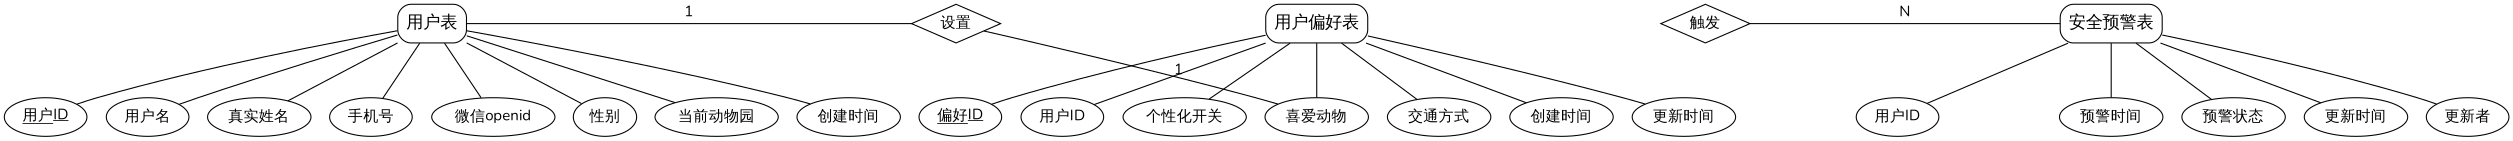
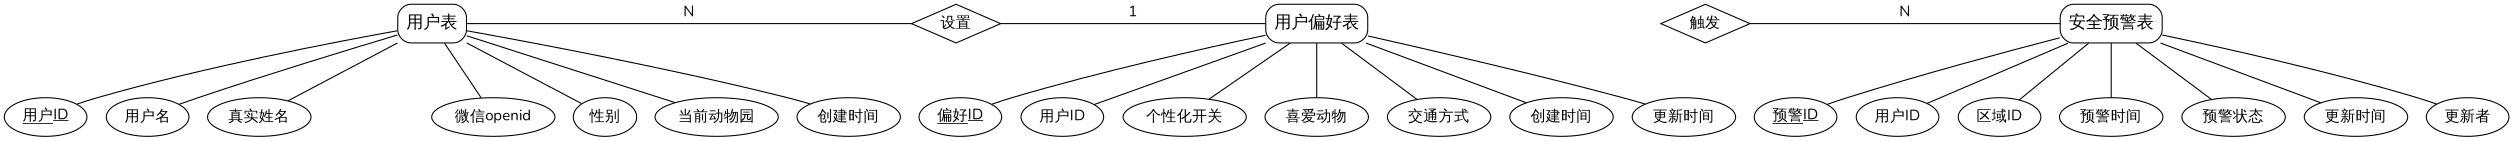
edge "用户表" -- "设置": label "1" -> "N"
edge "设置" -- "喜爱动物": now "设置" -- "用户偏好表"
node "手机号": removed
node "预警ID": added
node "区域ID": added
